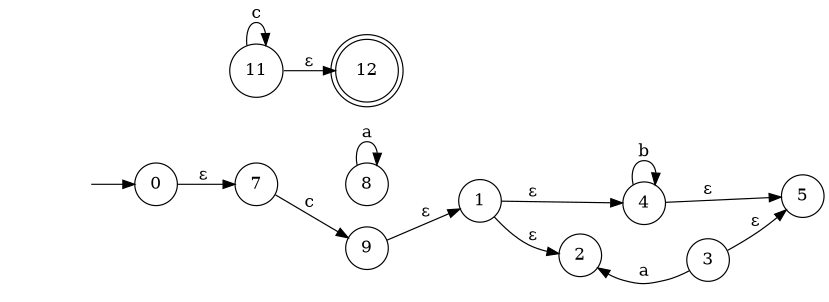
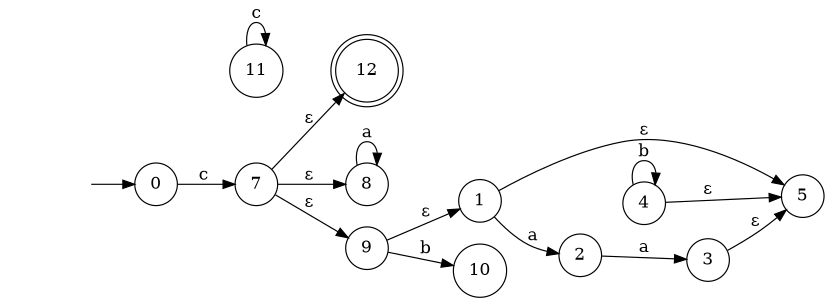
edge "11" -> "12": now "7" -> "12"
edge "0" -> "7": label "ε" -> "c"
edge "7" -> "8": added, label "ε"
edge "1" -> "4": now "1" -> "5"
edge "7" -> "9": label "c" -> "ε"
edge "1" -> "2": label "ε" -> "a"
node "10": added
edge "3" -> "2": reversed
